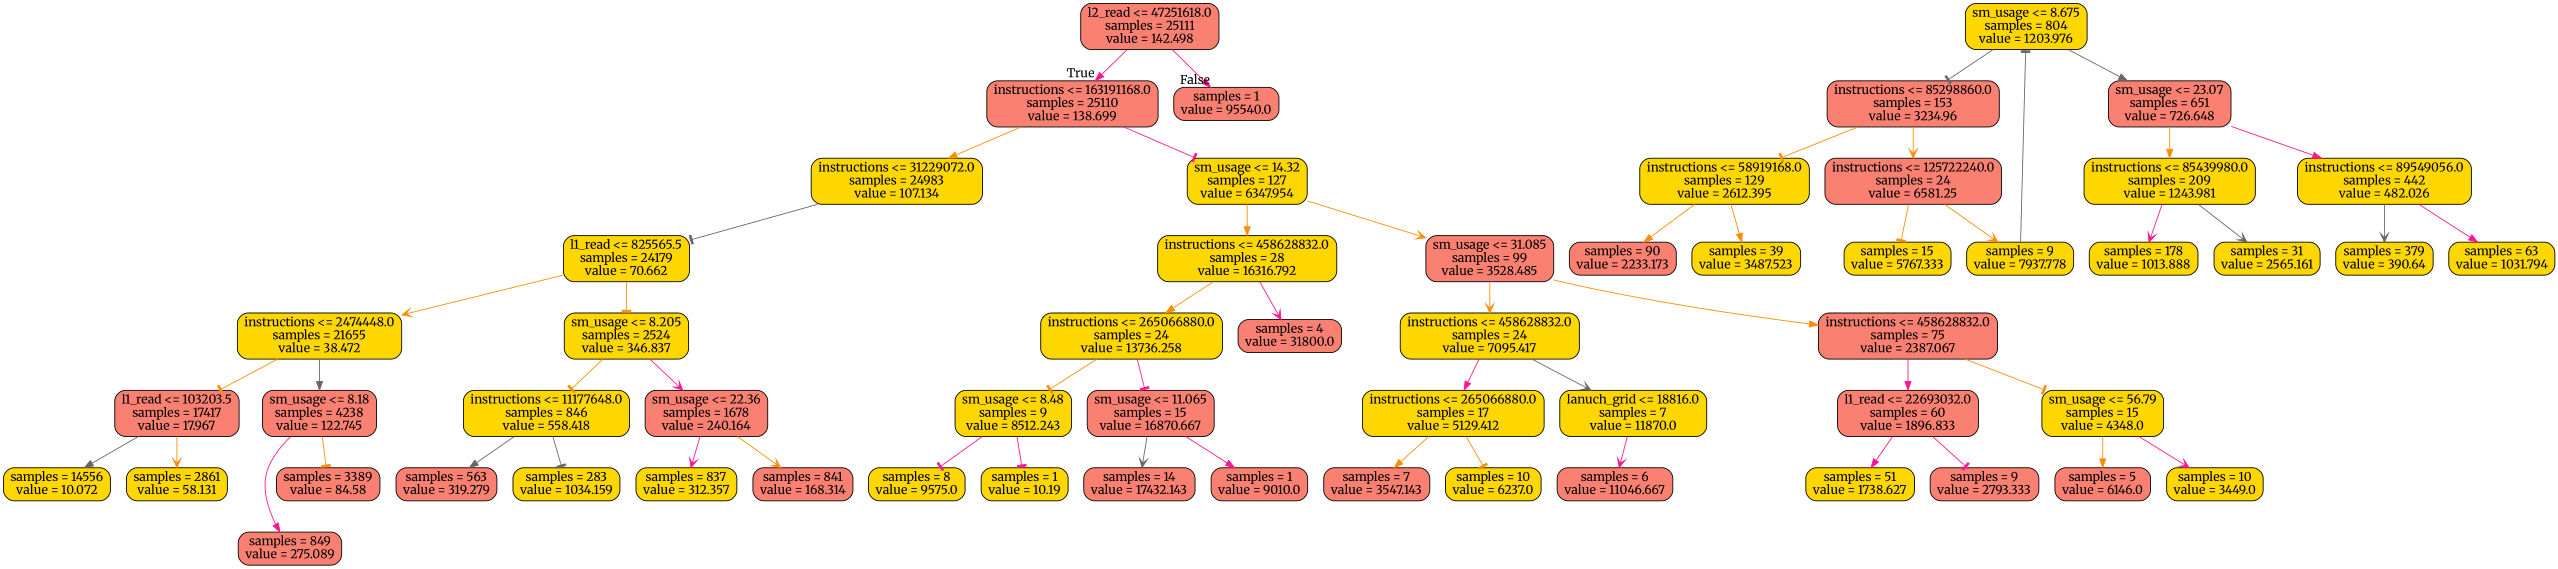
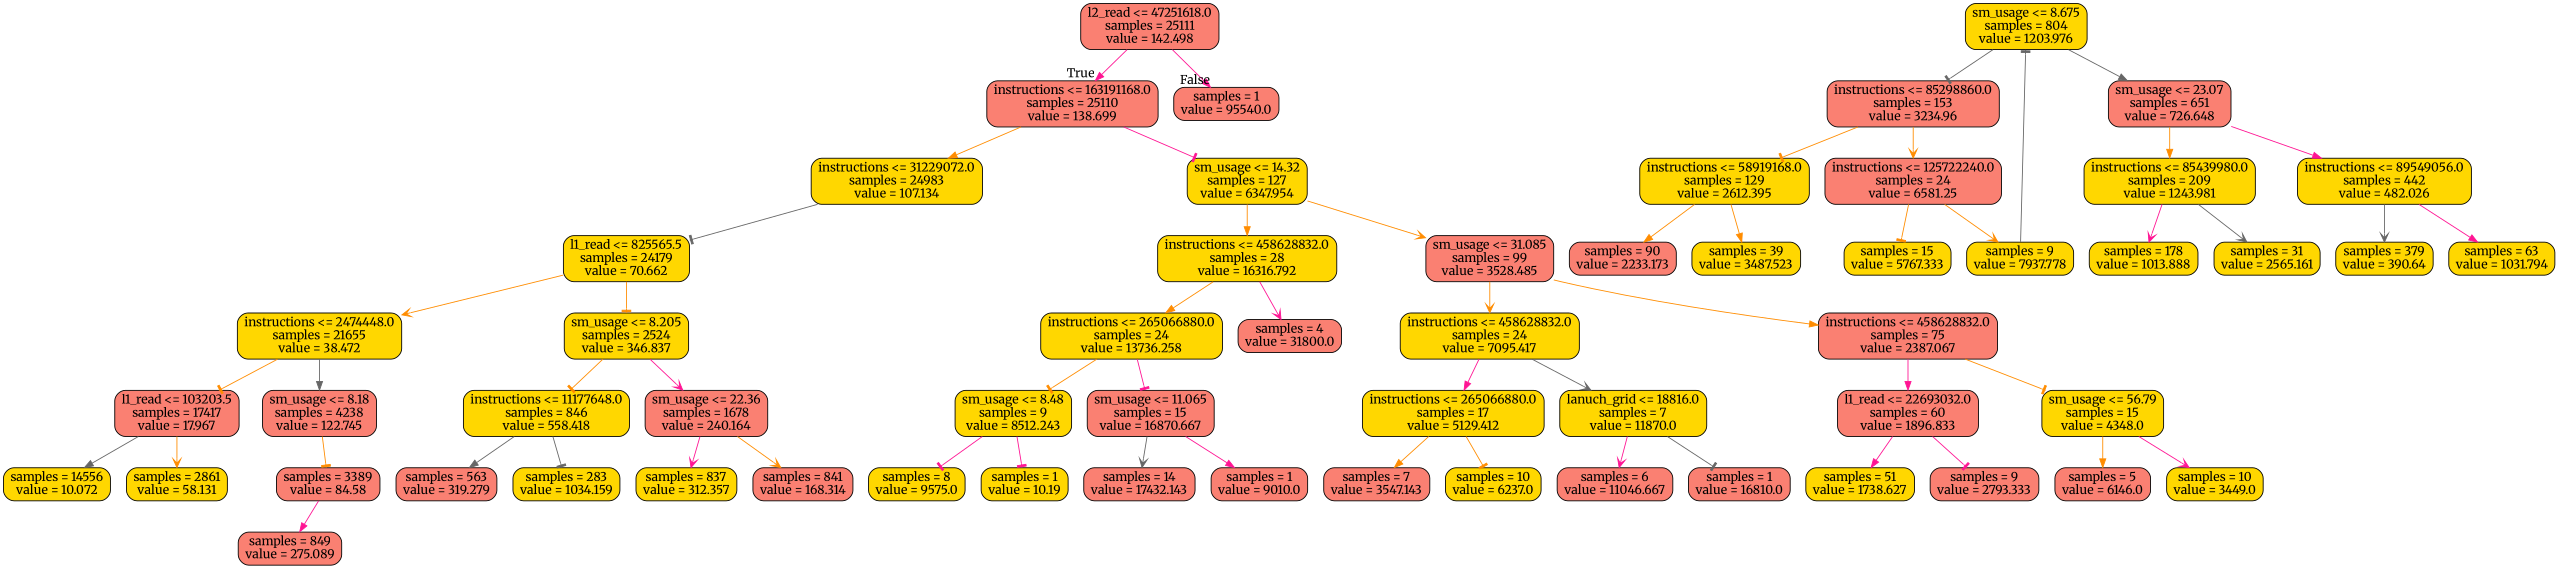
edge "sm_usage <= 8.18 samples = 4238 value = 122.745" -> "samples = 849 value = 275.089": now "samples = 3389 value = 84.58" -> "samples = 849 value = 275.089"
node "samples = 1 value = 16810.0": added
